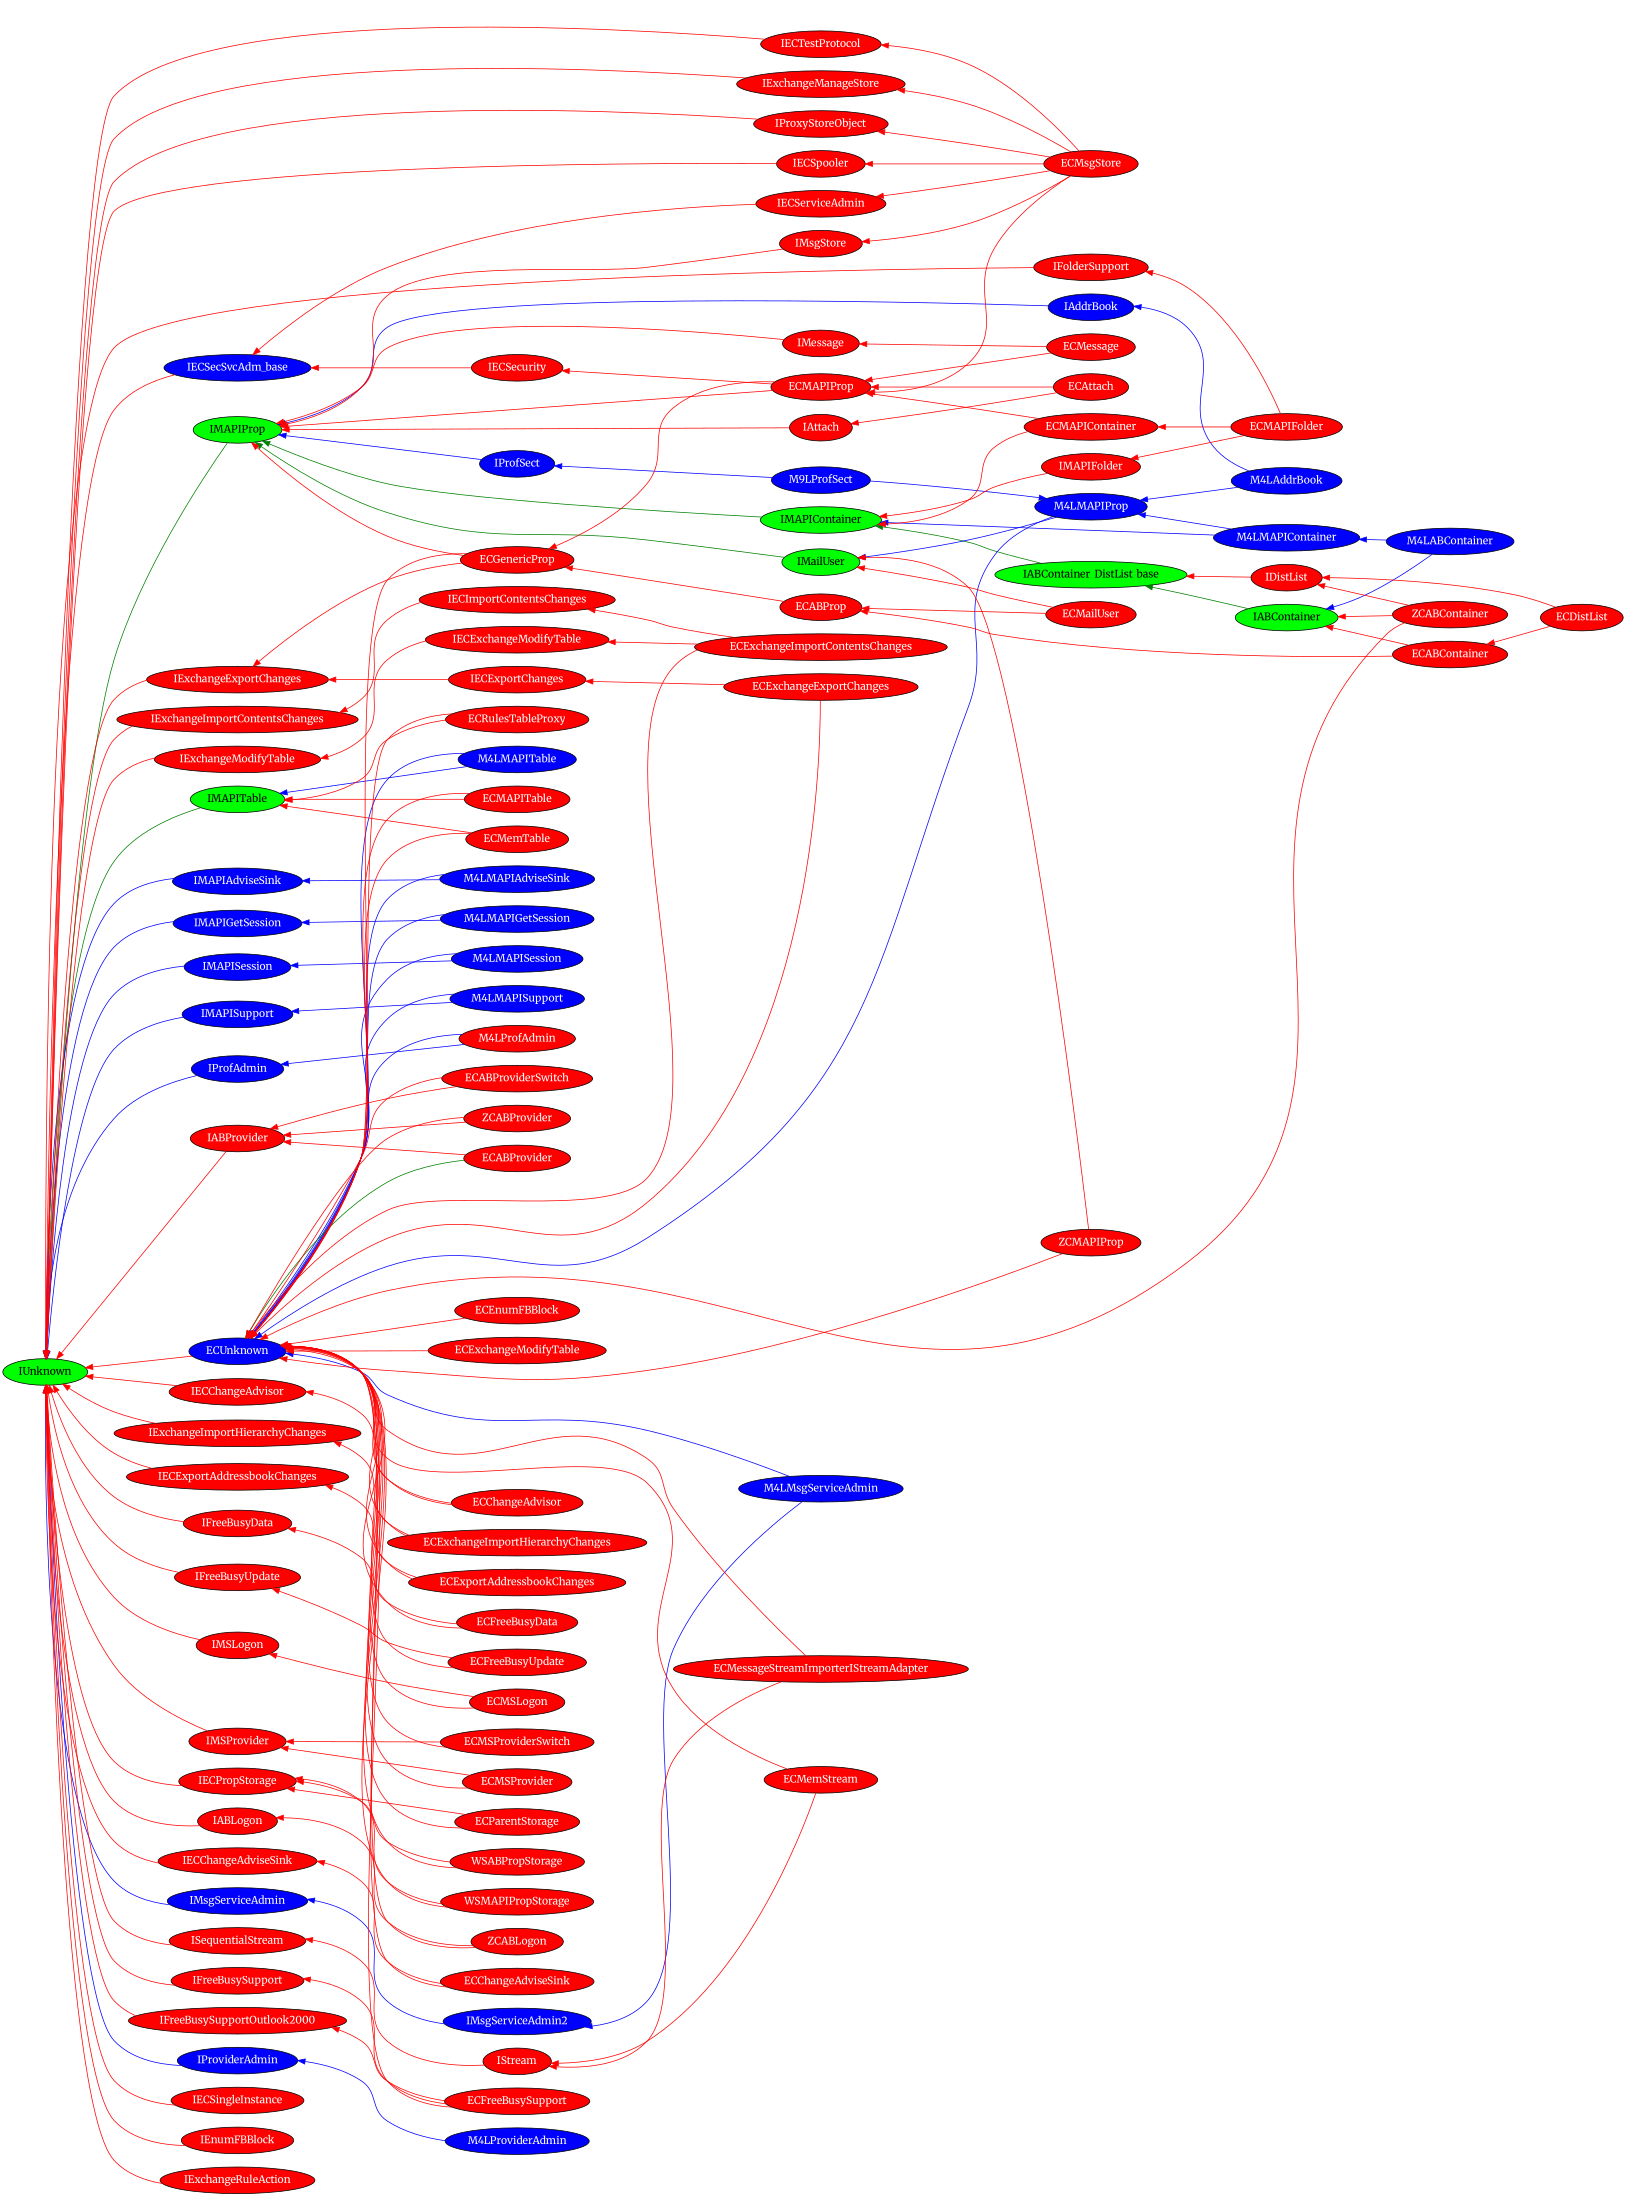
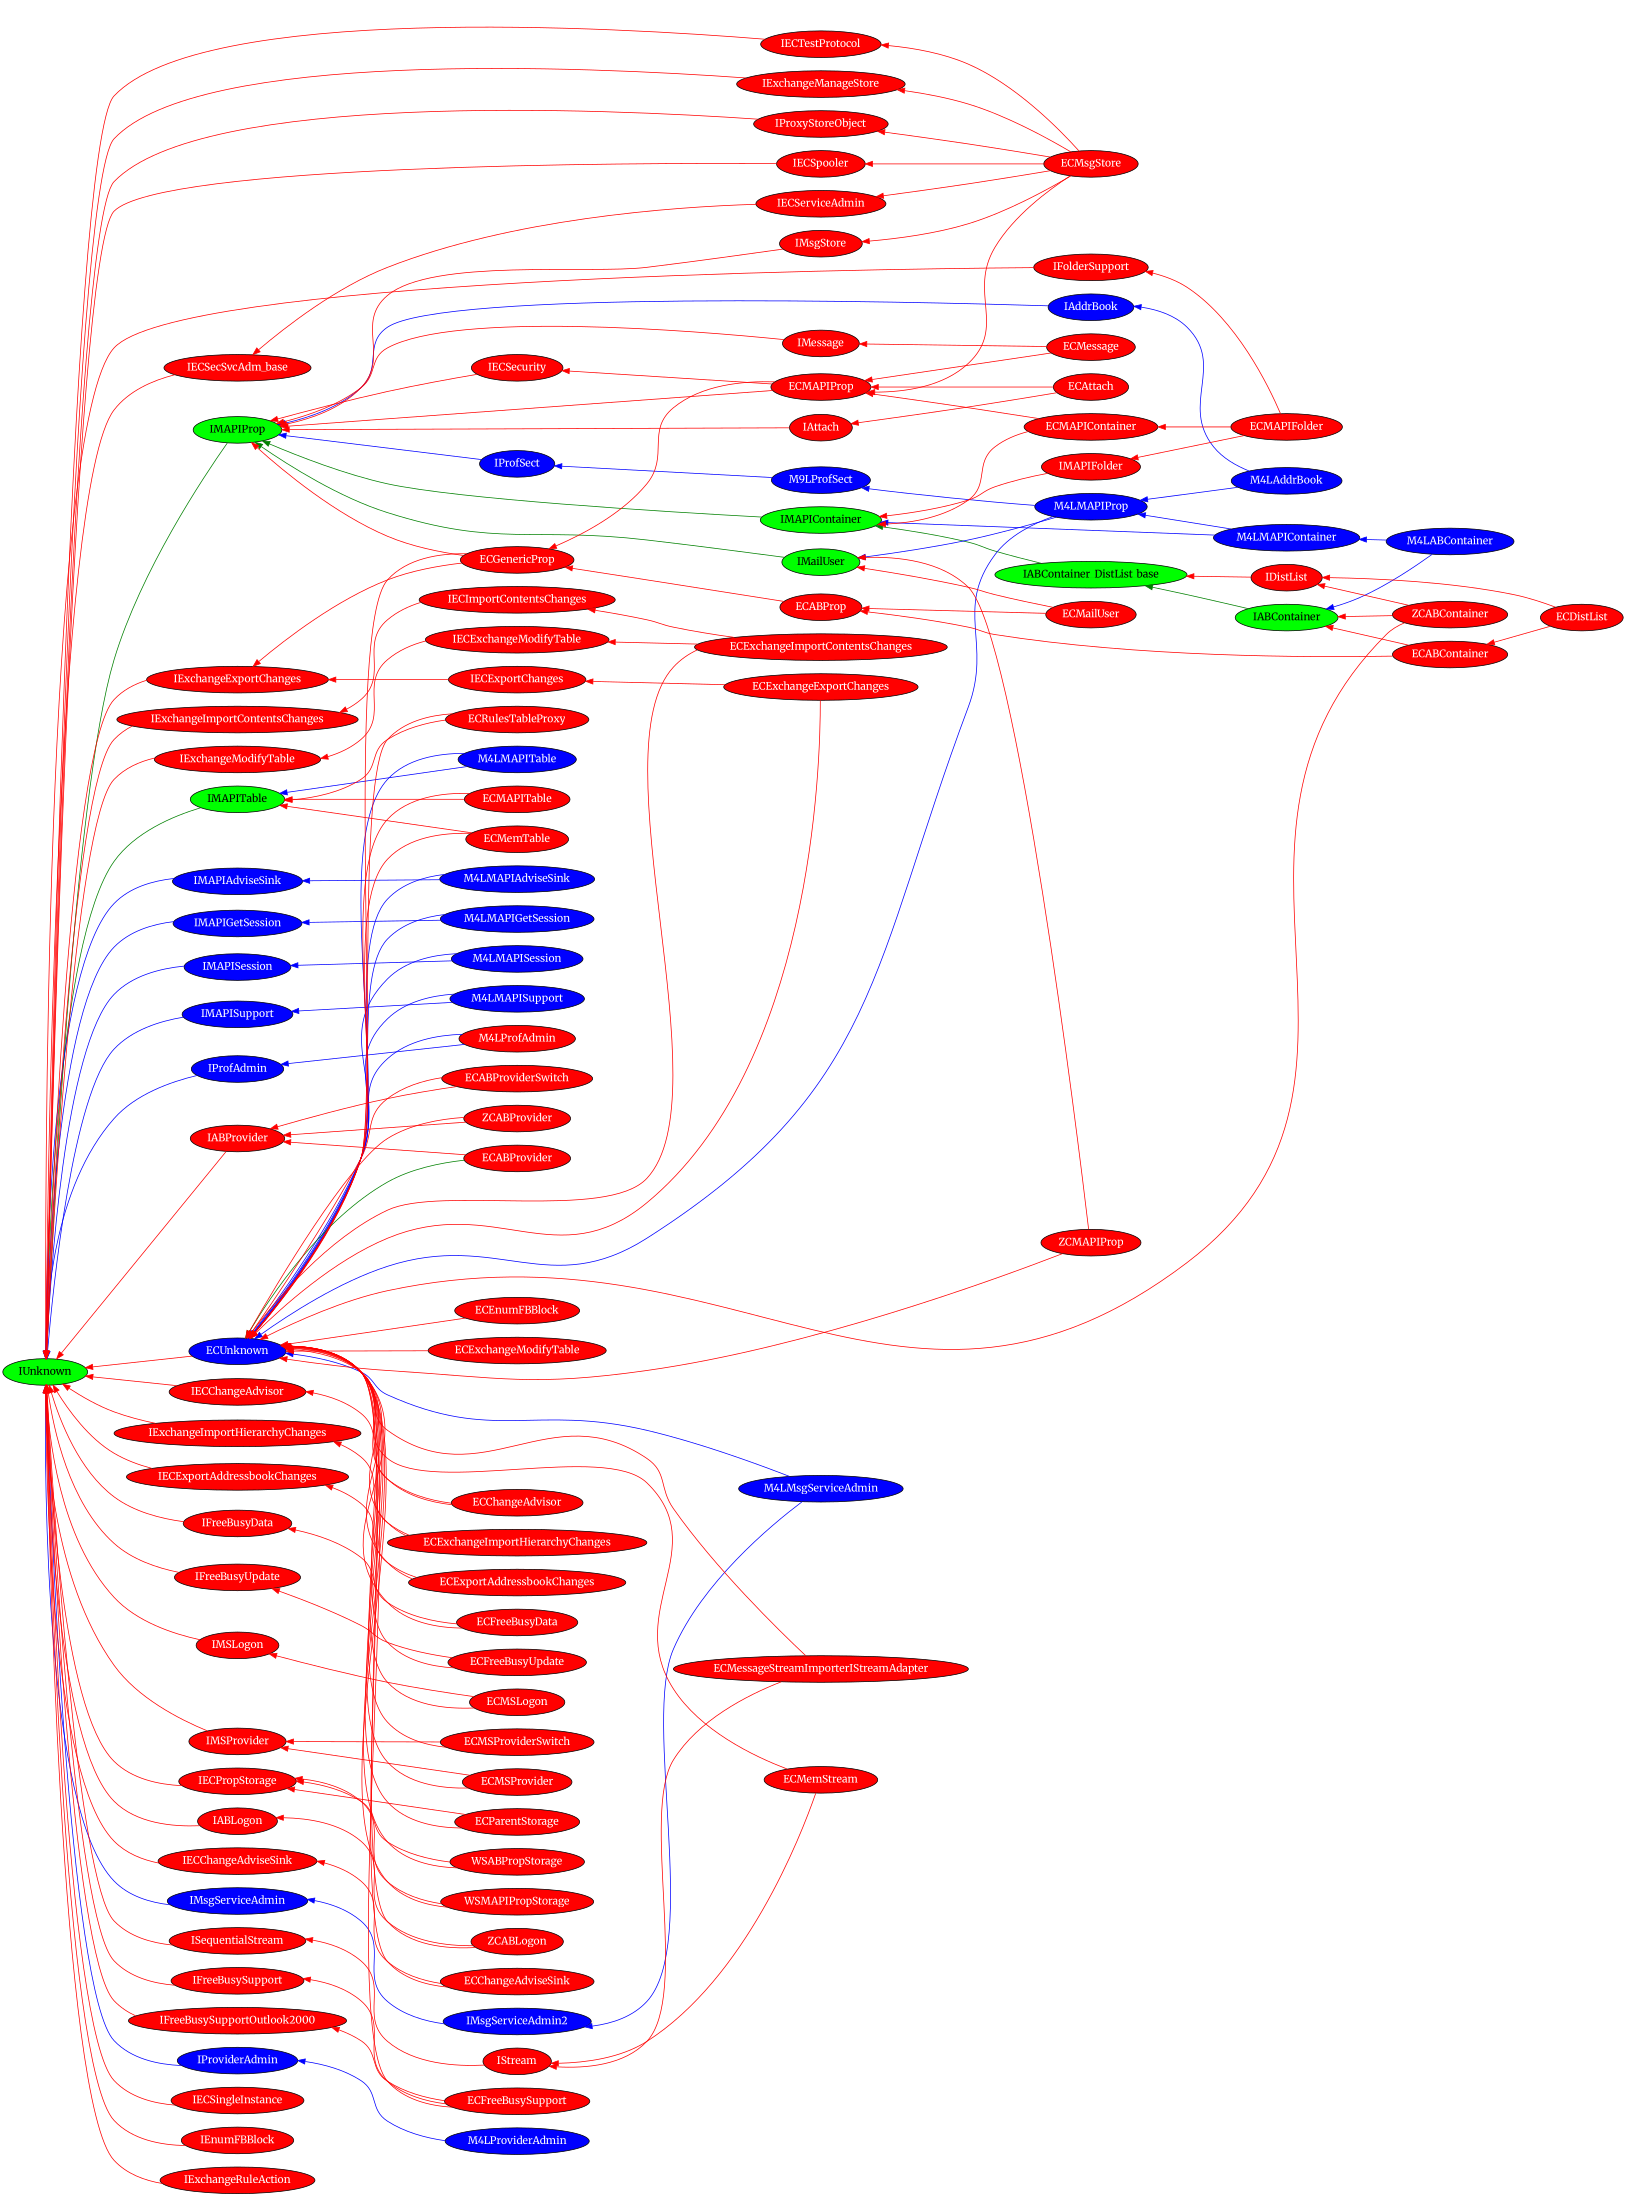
node "IECSecSvcAdm_base": fillcolor blue -> red
edge "IECSecurity" -> "IECSecSvcAdm_base": now "IECSecurity" -> "IMAPIProp"
edge "M9LProfSect" -> "M4LMAPIProp": reversed
